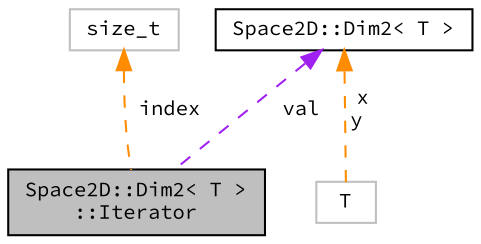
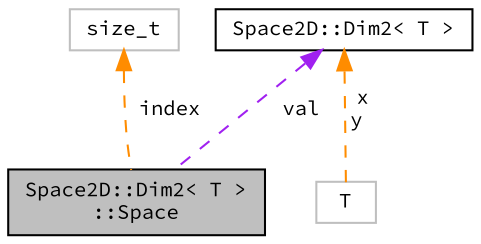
node "Space2D::Dim2< T > ::Iterator": label "Space2D::Dim2< T > ::Iterator" -> "Space2D::Dim2< T > ::Space"
